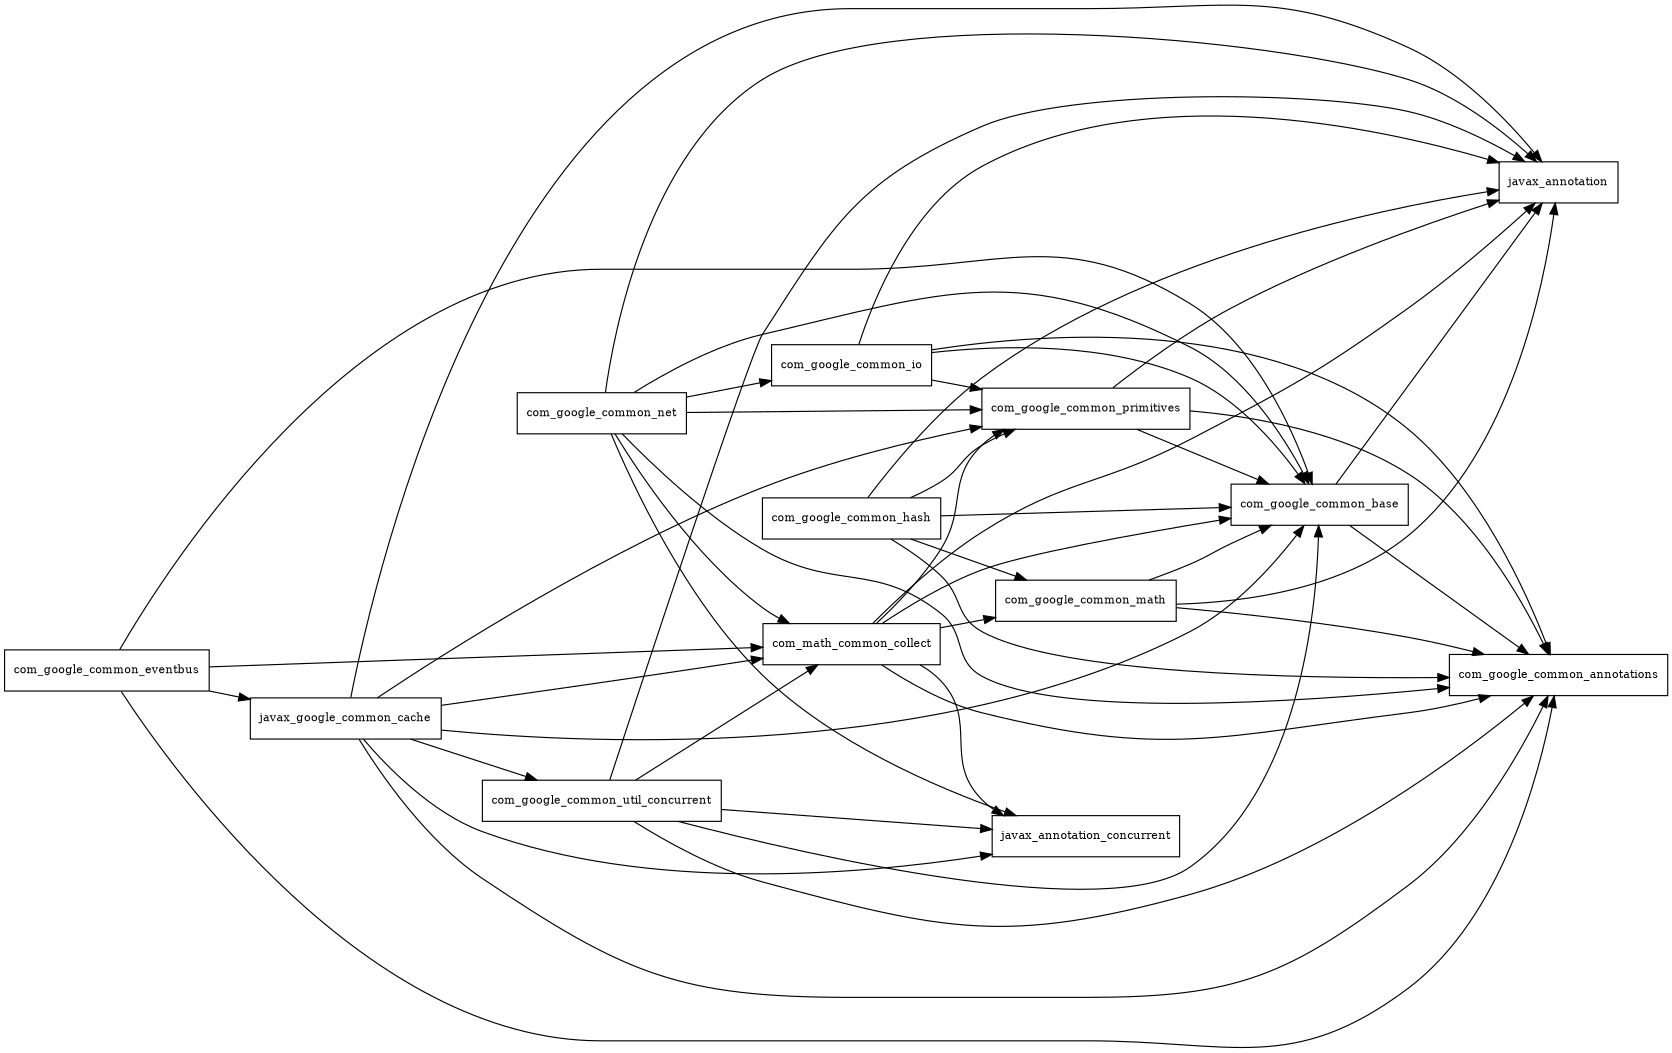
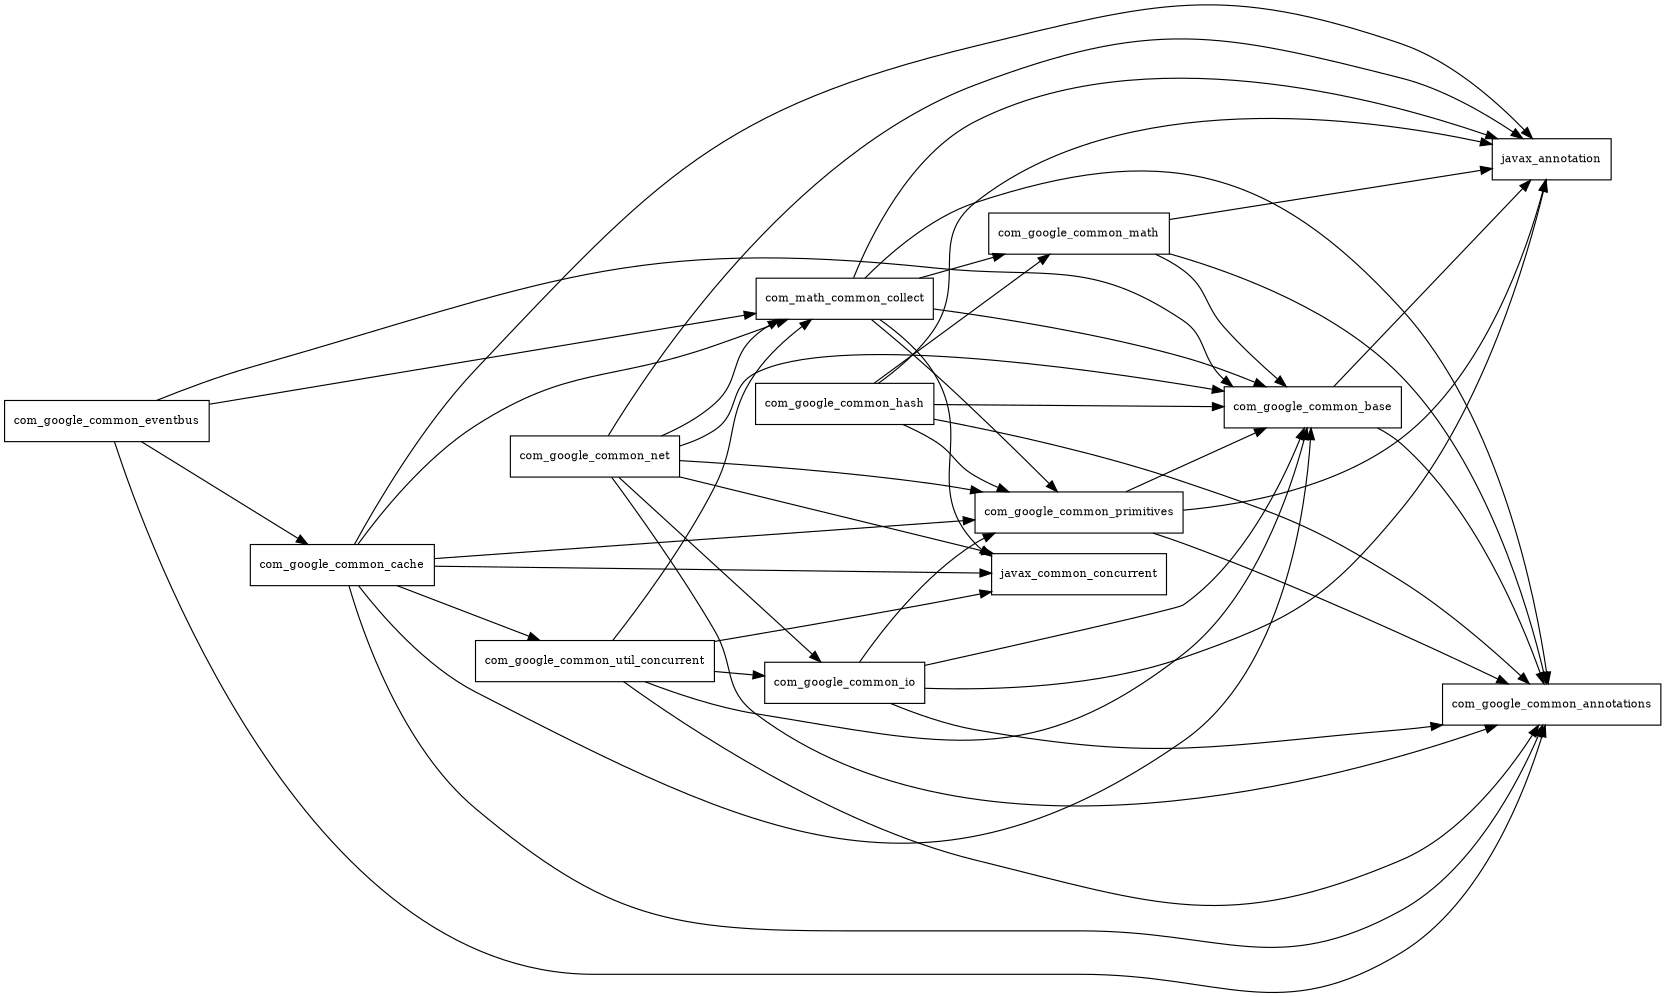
edge "com_google_common_util_concurrent" -> "javax_annotation": now "com_google_common_util_concurrent" -> "com_google_common_io"
node "javax_google_common_cache": label "javax_google_common_cache" -> "com_google_common_cache"
node "javax_annotation_concurrent": label "javax_annotation_concurrent" -> "javax_common_concurrent"
